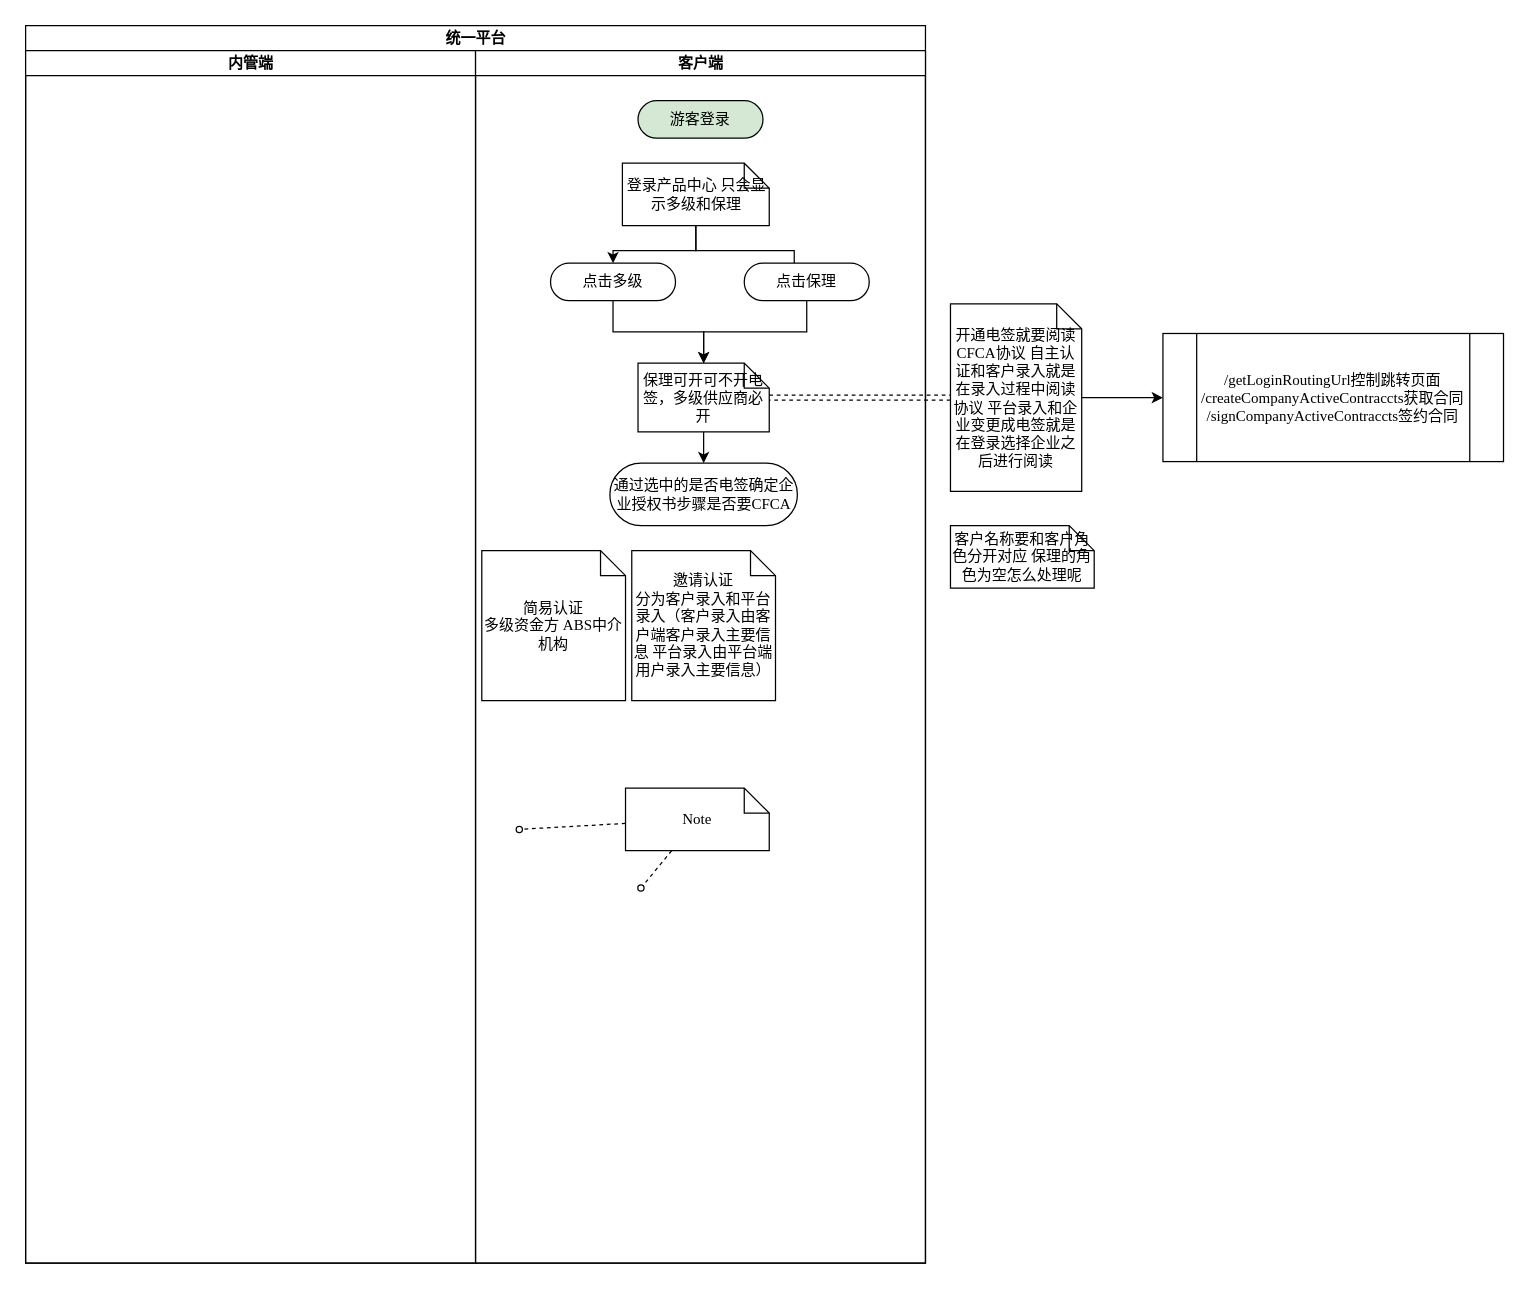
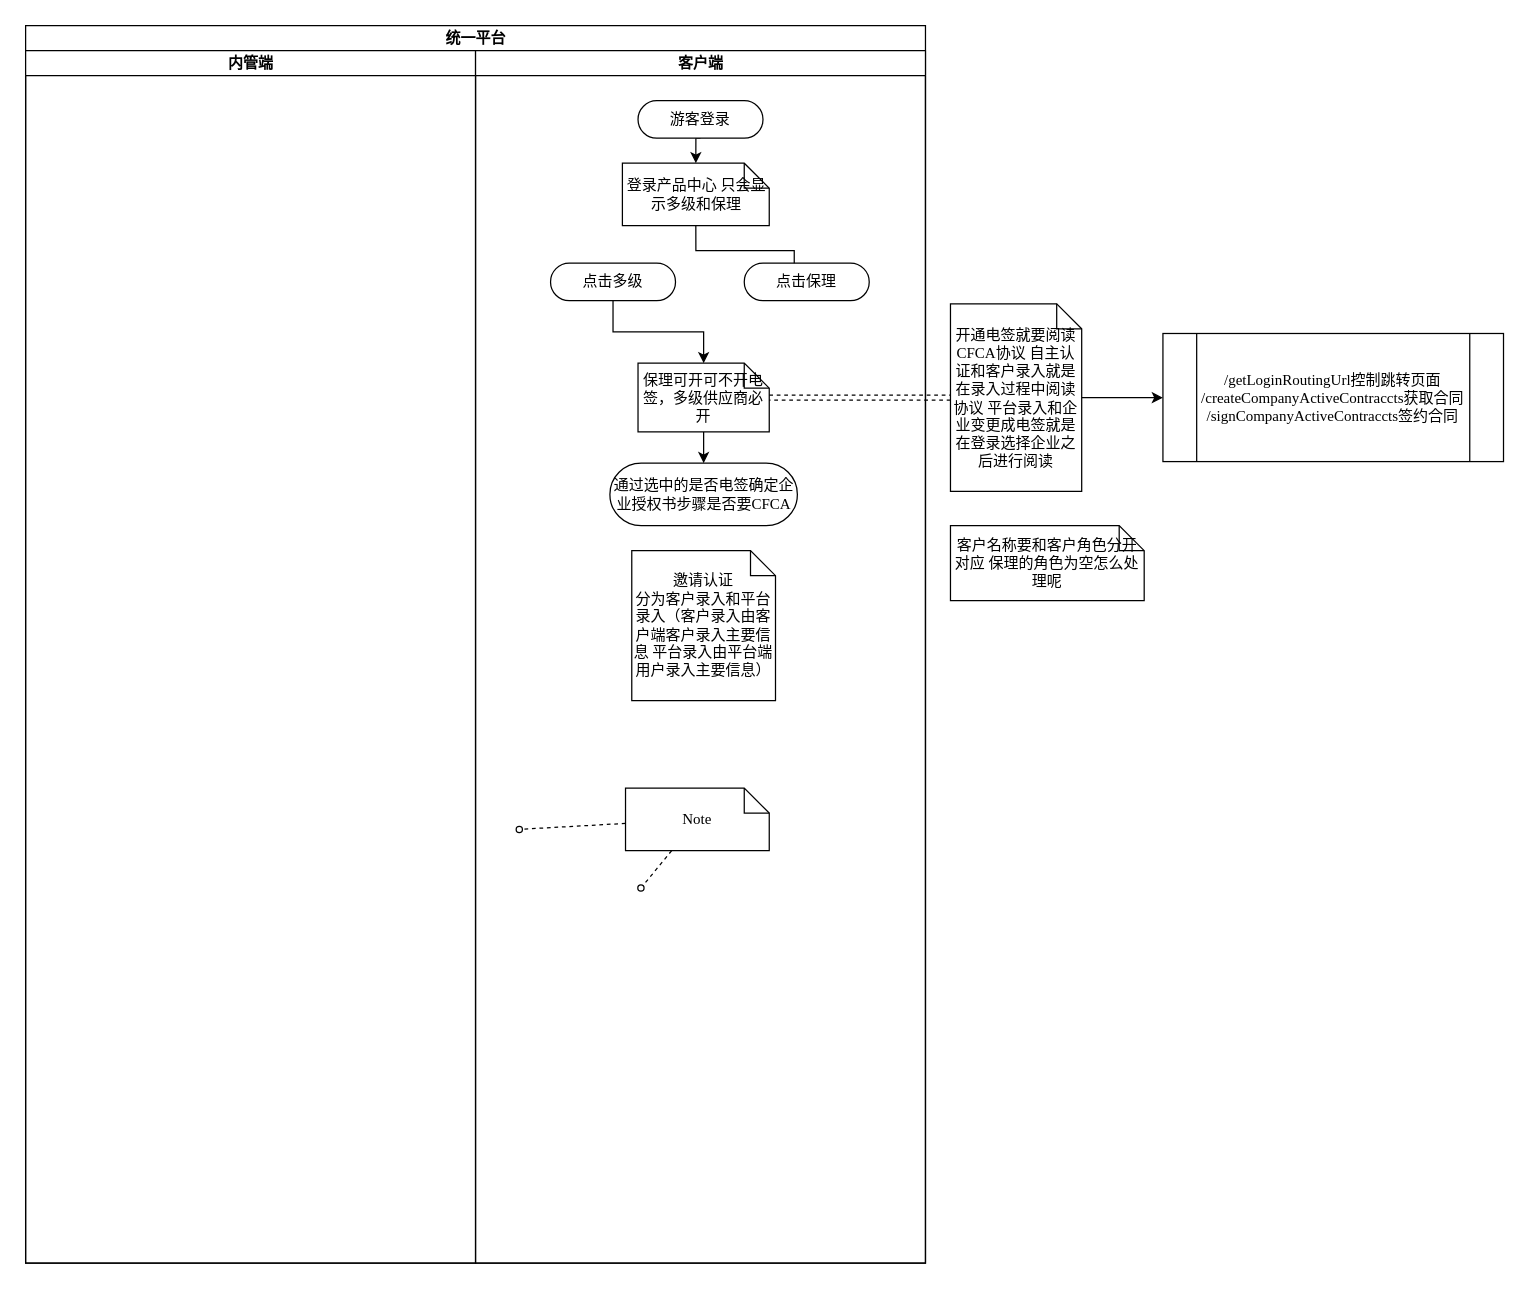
node "游客登录": fillcolor #d5e8d4 -> #ffffff
edge "游客登录" -> "登录产品中心 只会显示多级和保理": added
edge "登录产品中心 只会显示多级和保理" -> "点击多级": removed
edge "点击保理" -> "保理可开可不开电签，多级供应商必开": removed
node "客户名称要和客户角色分开对应 保理的角色为空怎么处理呢": size 144x63 -> 194x75
node "简易认证 多级资金方 ABS中介机构": removed
